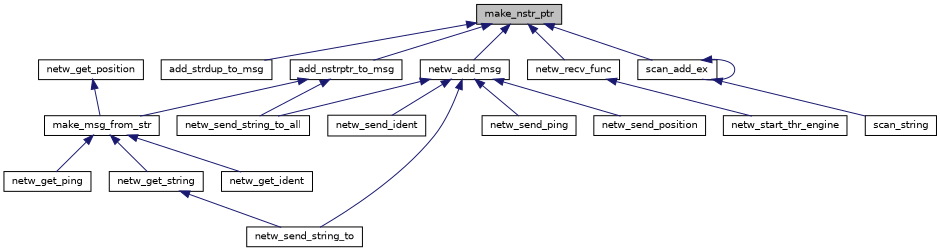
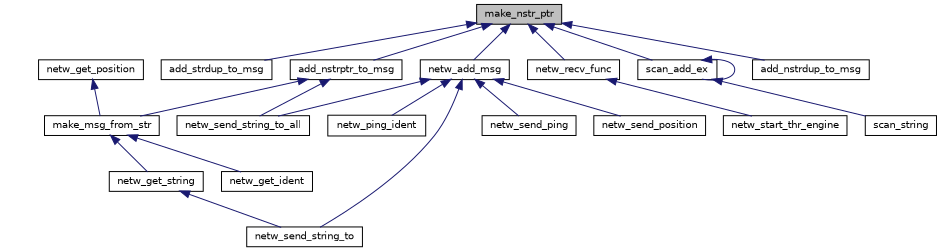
node "add_nstrdup_to_msg": added
node "netw_send_ident": label "netw_send_ident" -> "netw_ping_ident"
node "netw_get_ping": removed
